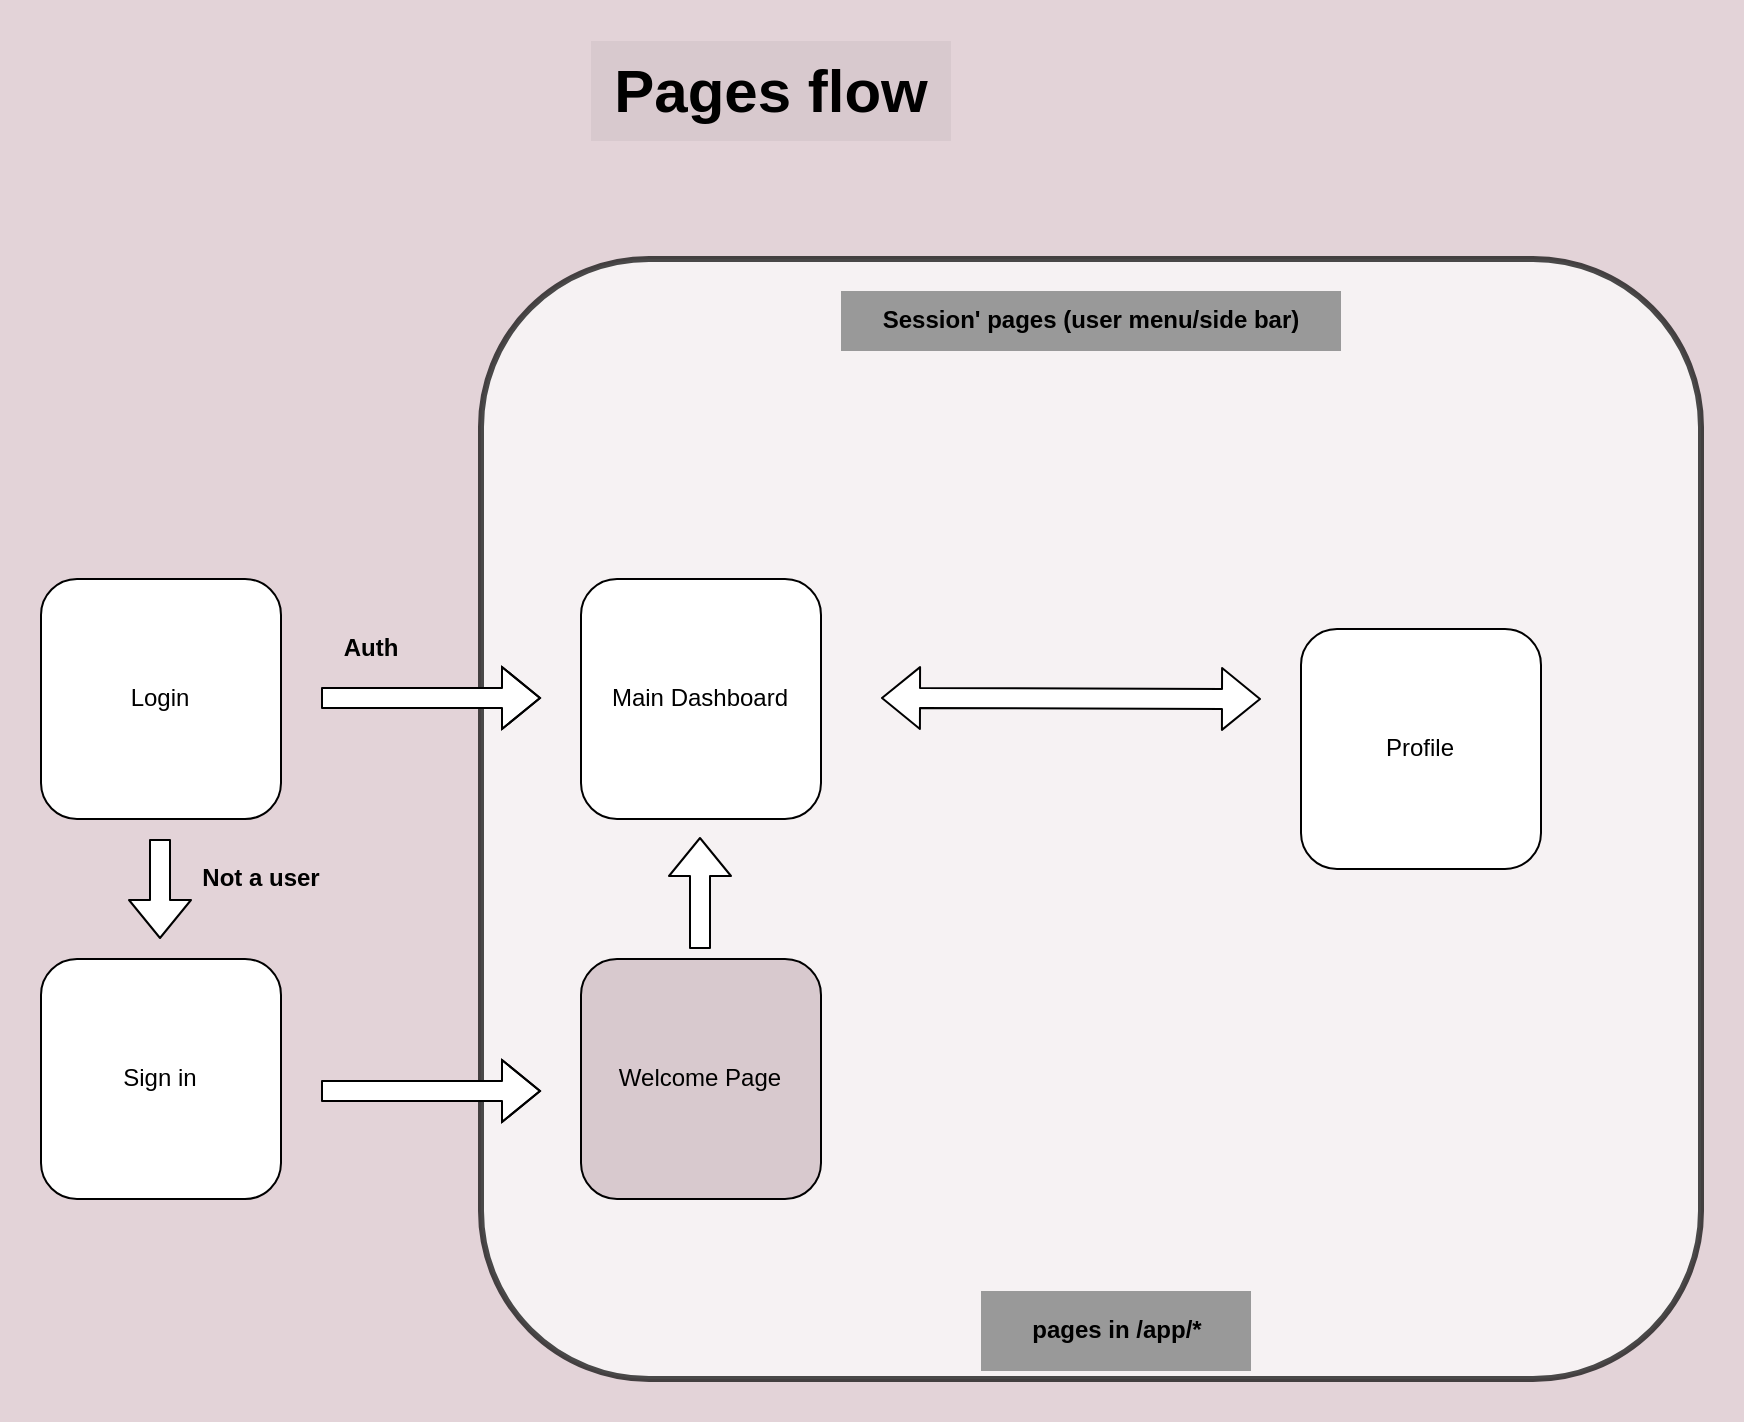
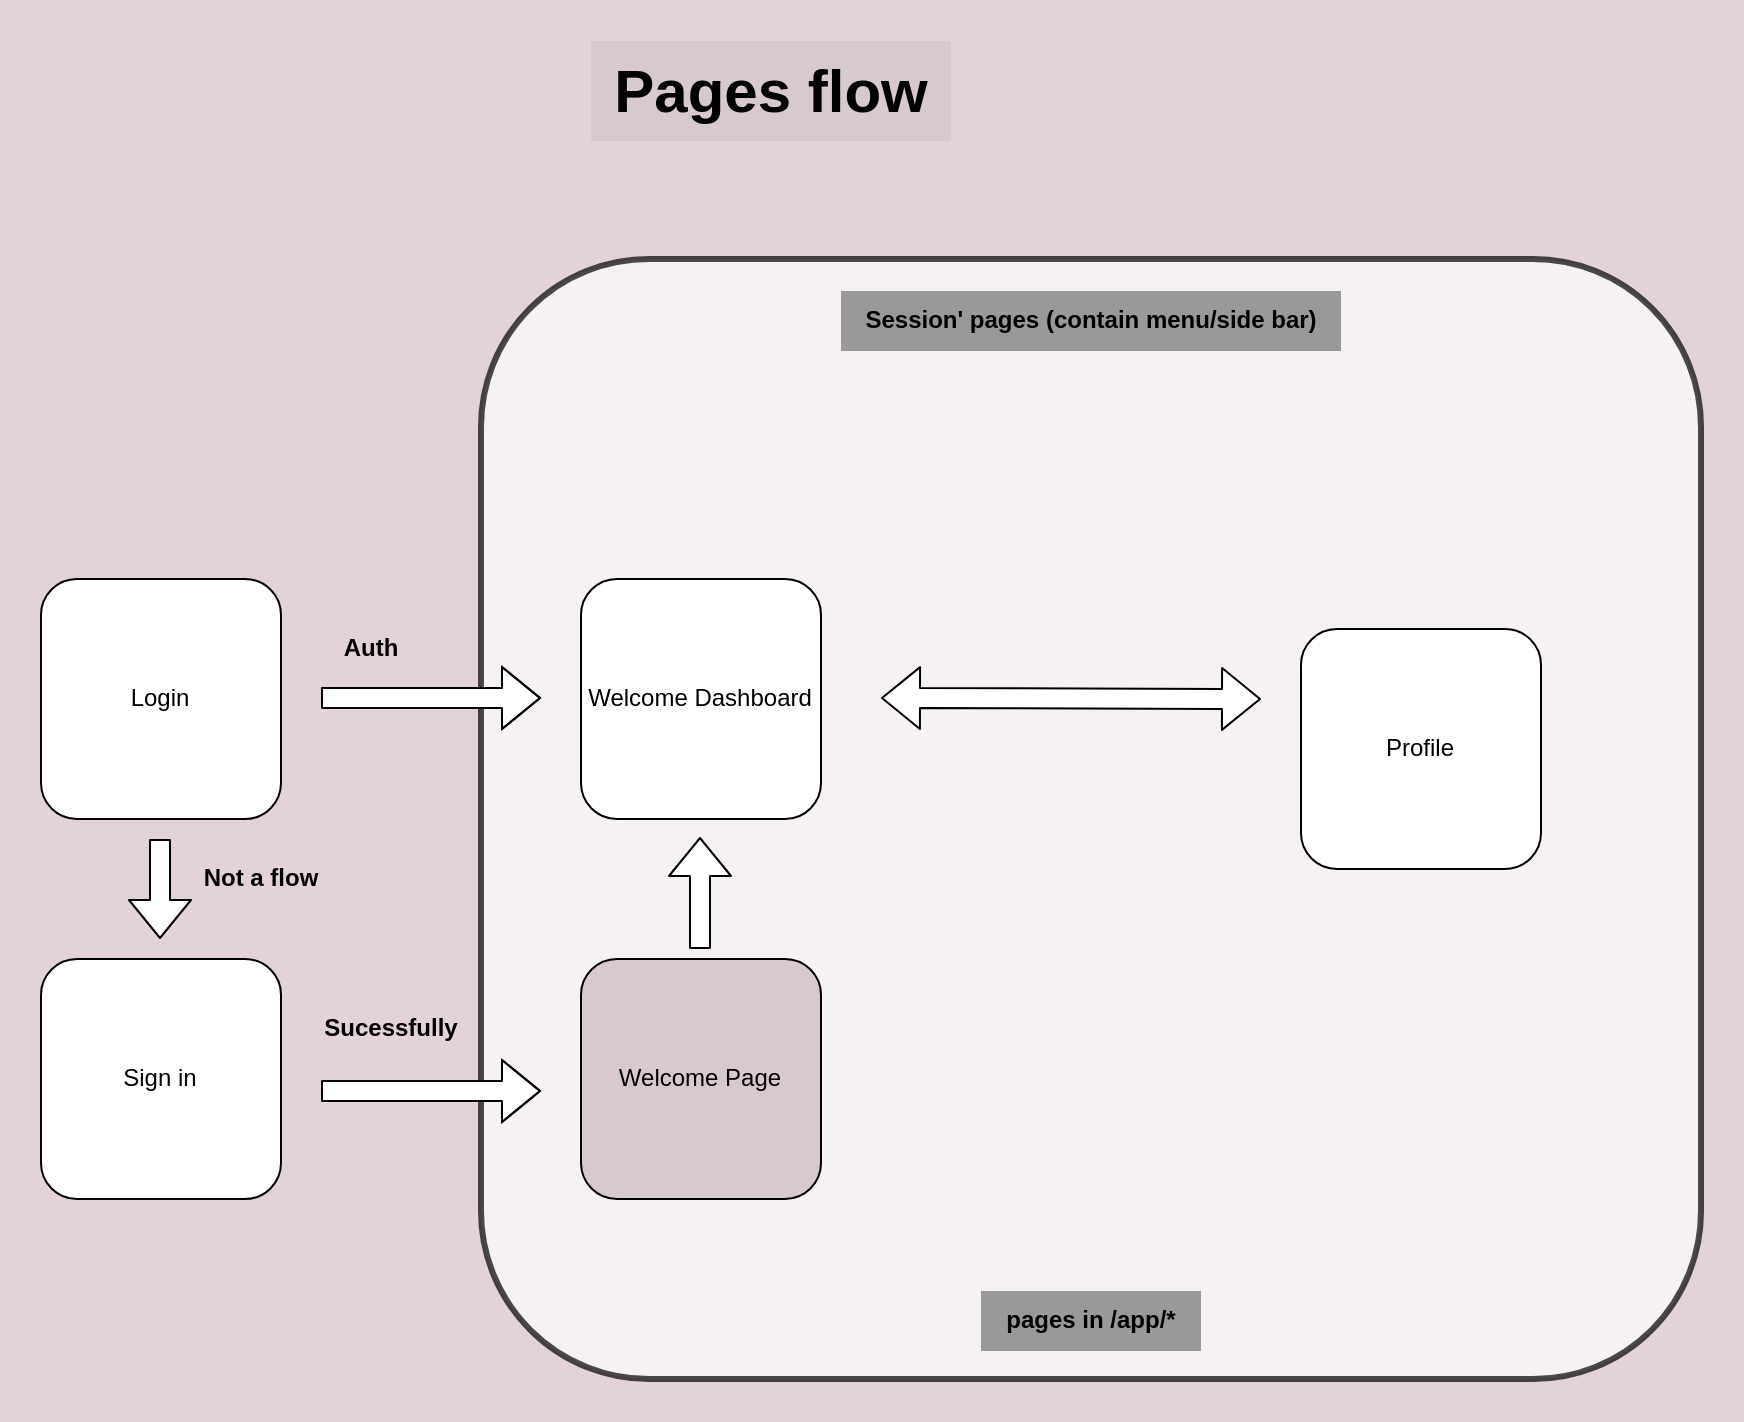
node "Session' pages (user menu/side bar)": label "Session' pages (user menu/side bar)" -> "Session' pages (contain menu/side bar)"
node "Main Dashboard": label "Main Dashboard" -> "Welcome Dashboard"
node "Not a user": label "Not a user" -> "Not a flow"
node "Sucessfully": added
node "pages in /app/*": size 270x80 -> 220x60
